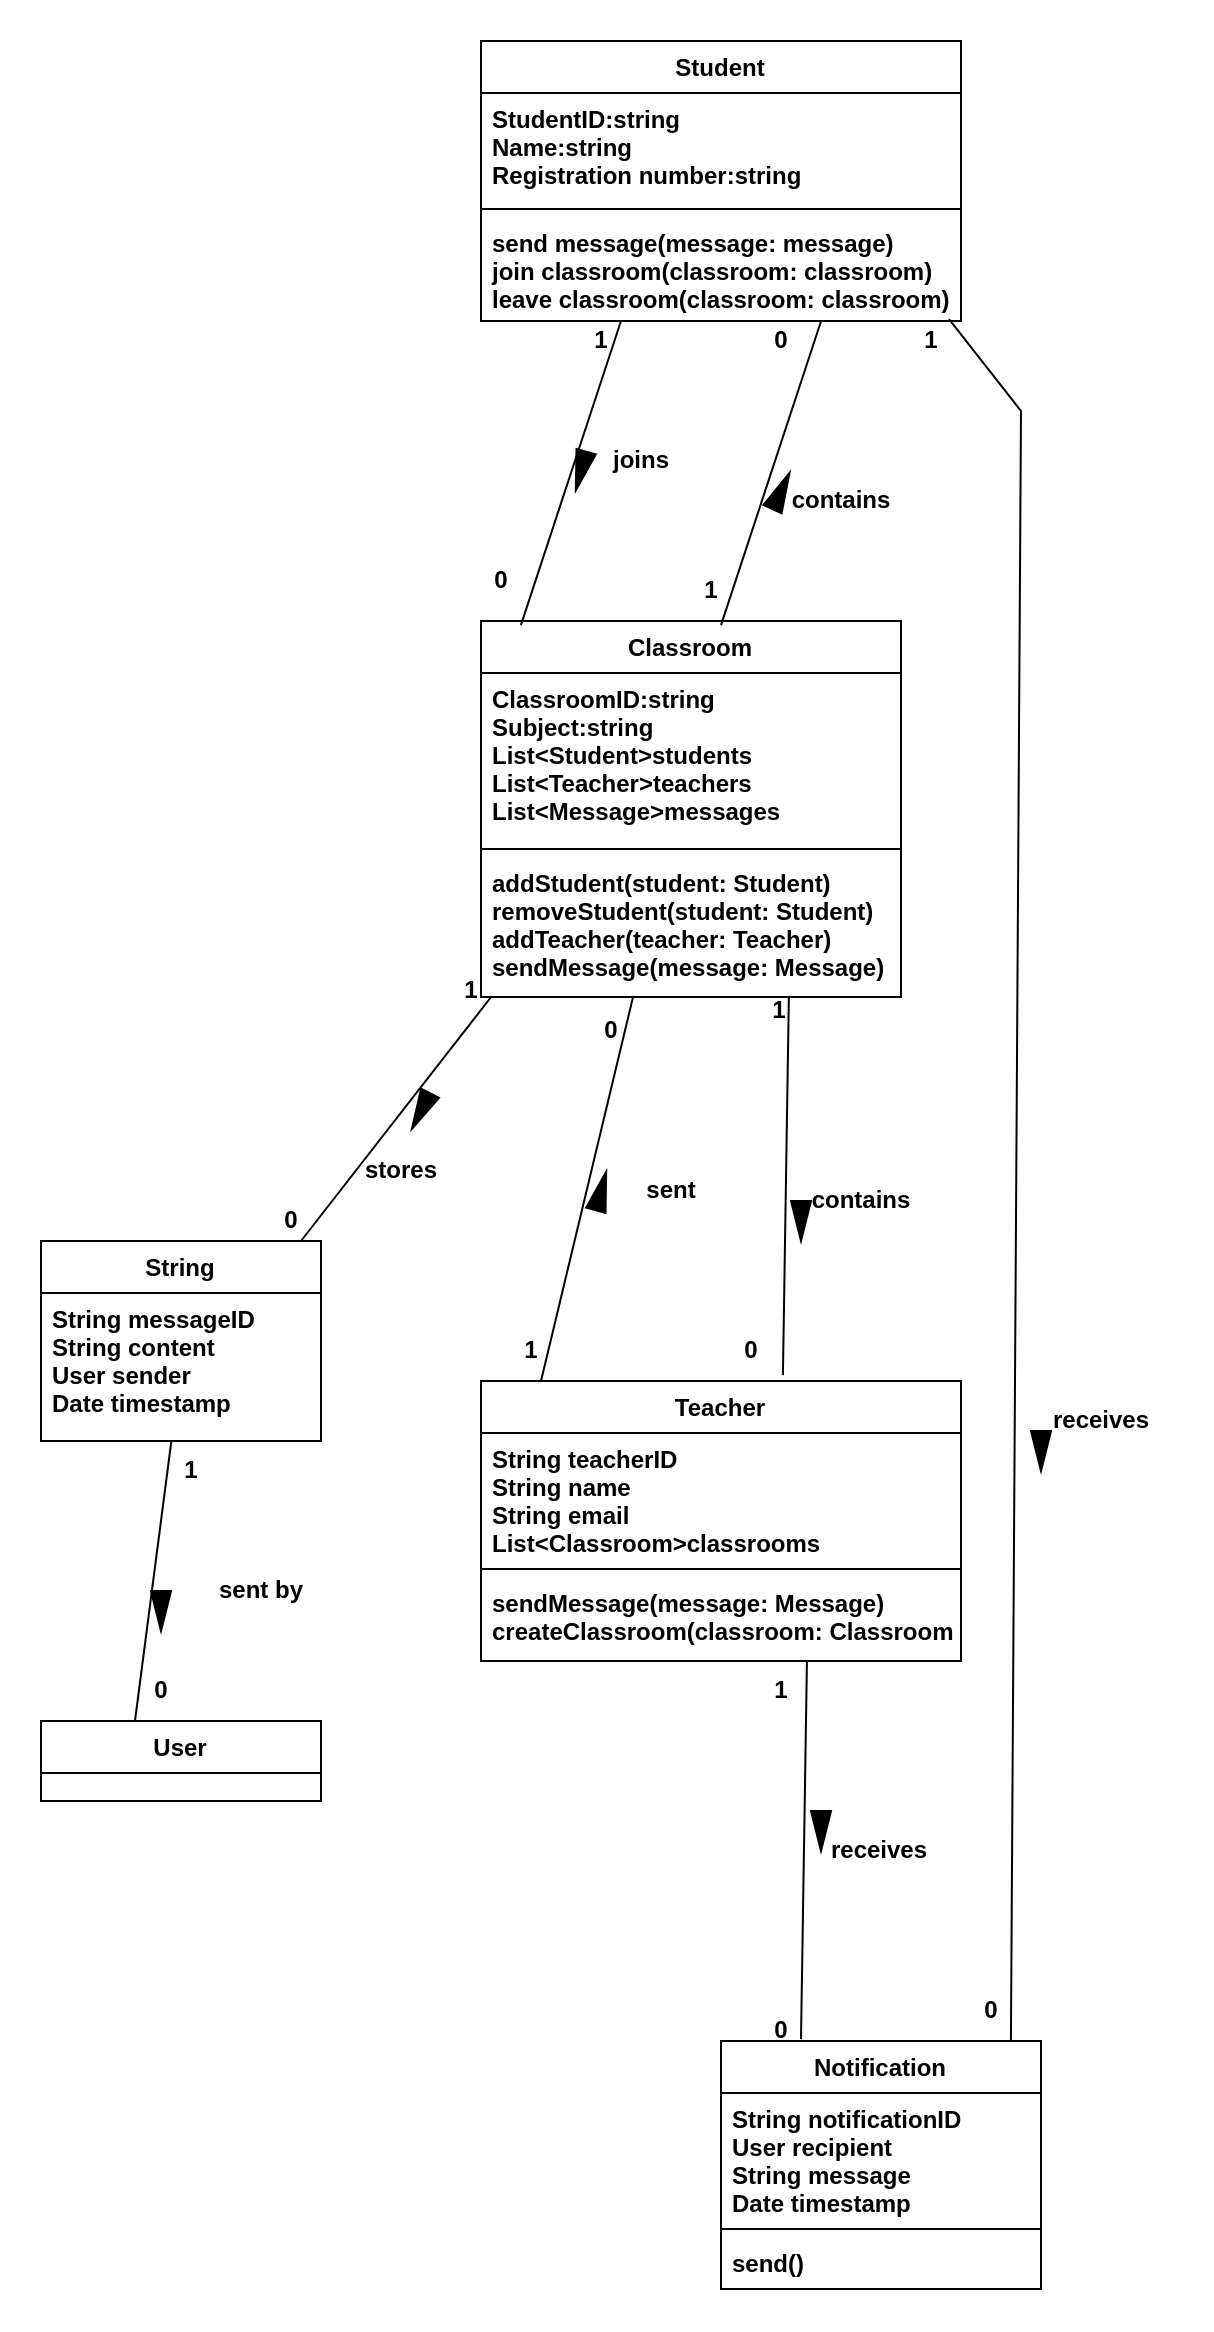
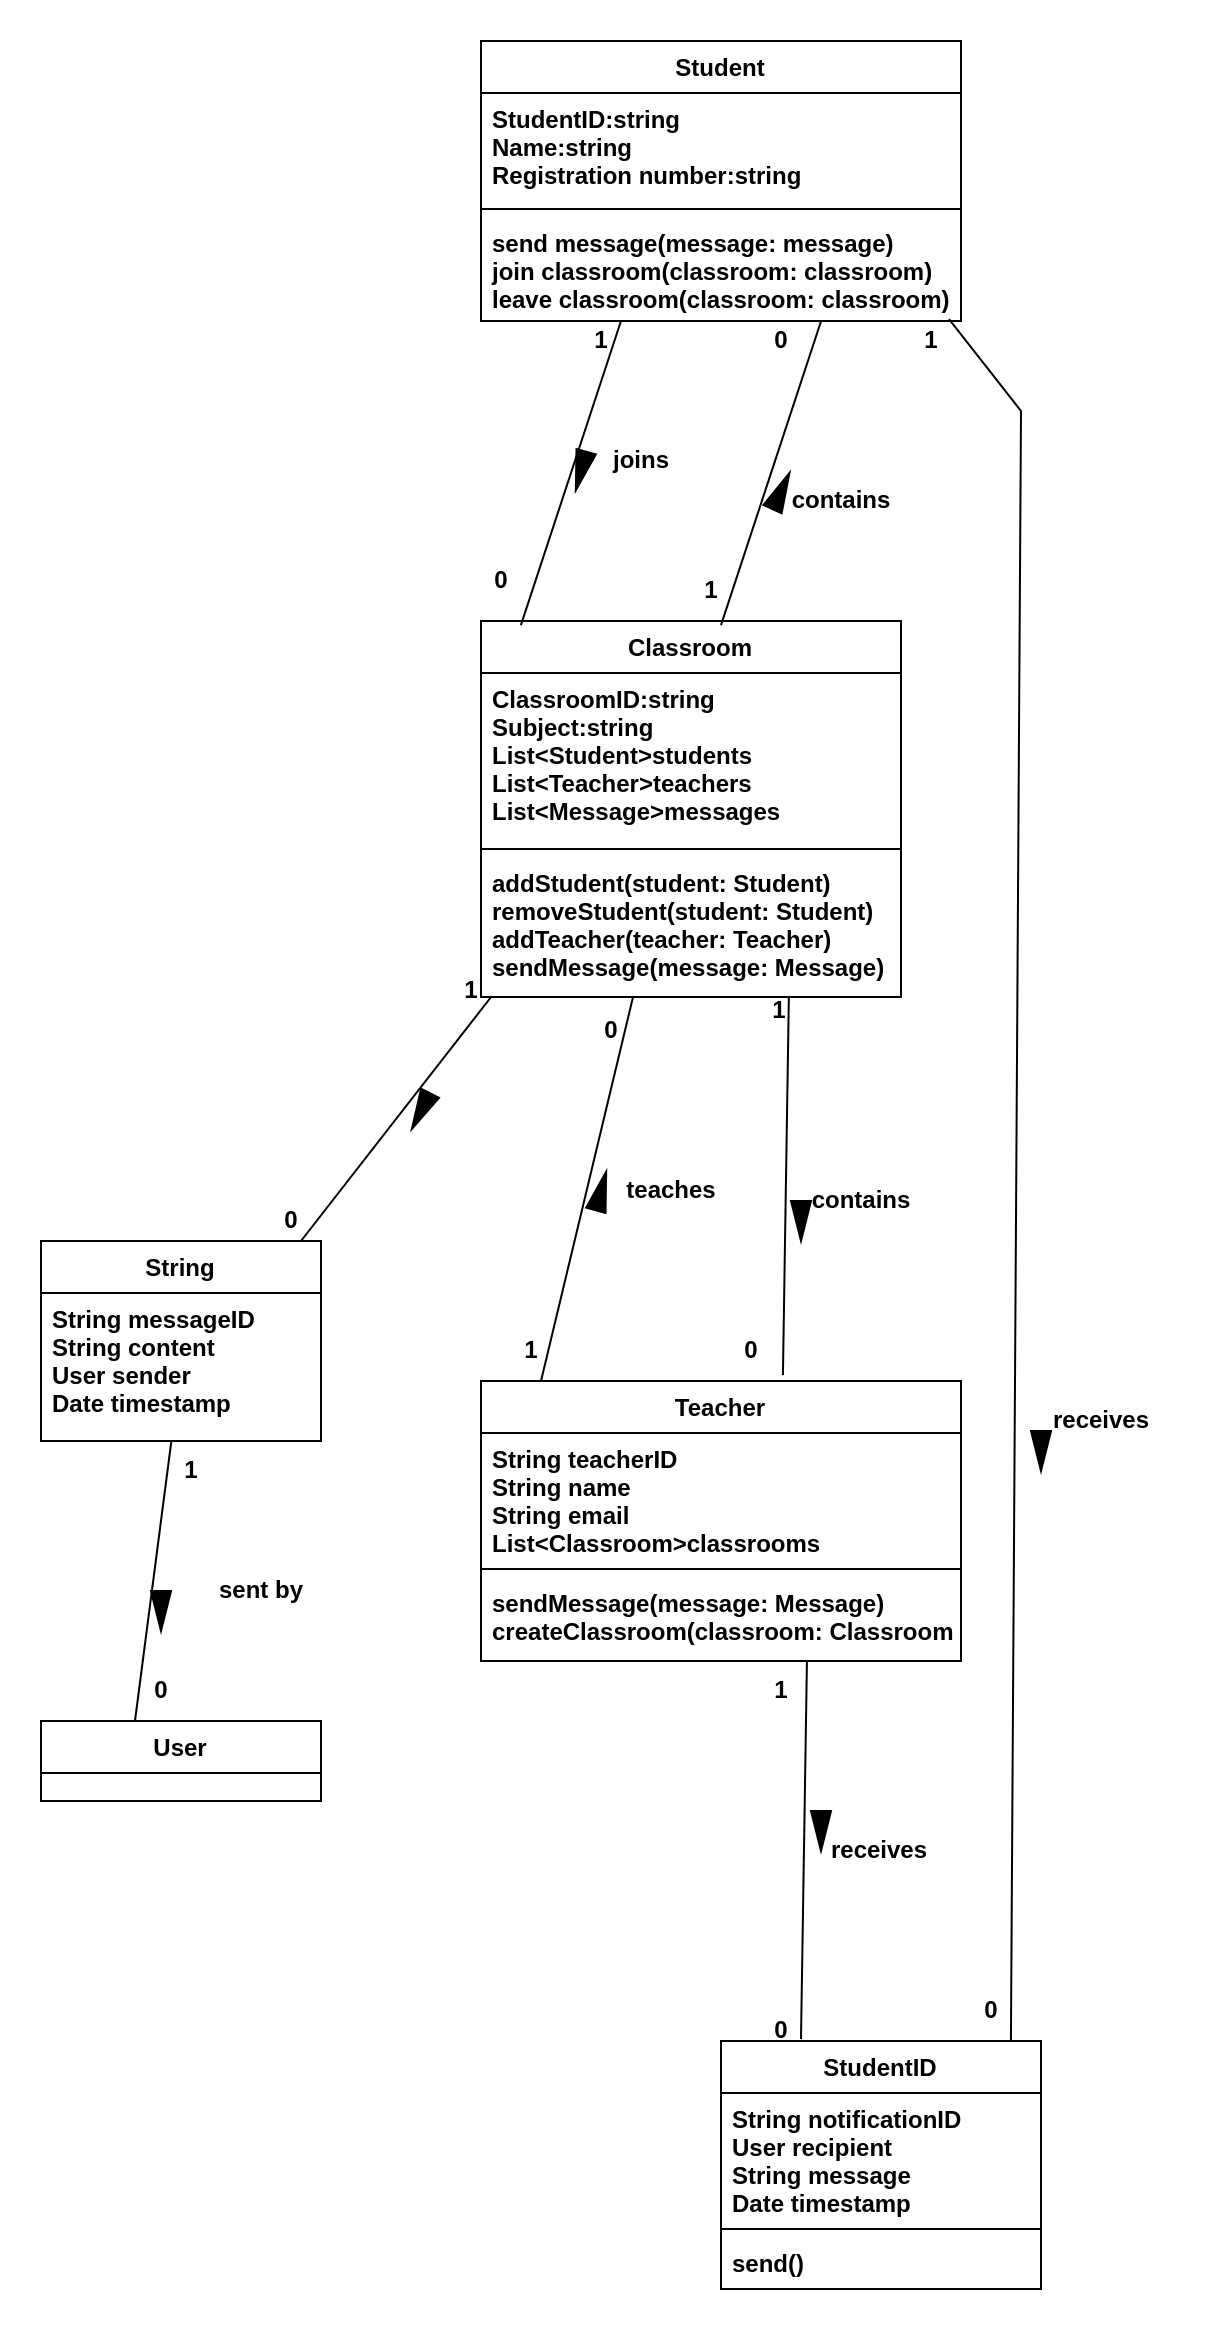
node "stores": removed
node "sent": label "sent" -> "teaches"
node "Notification": label "Notification" -> "StudentID"
